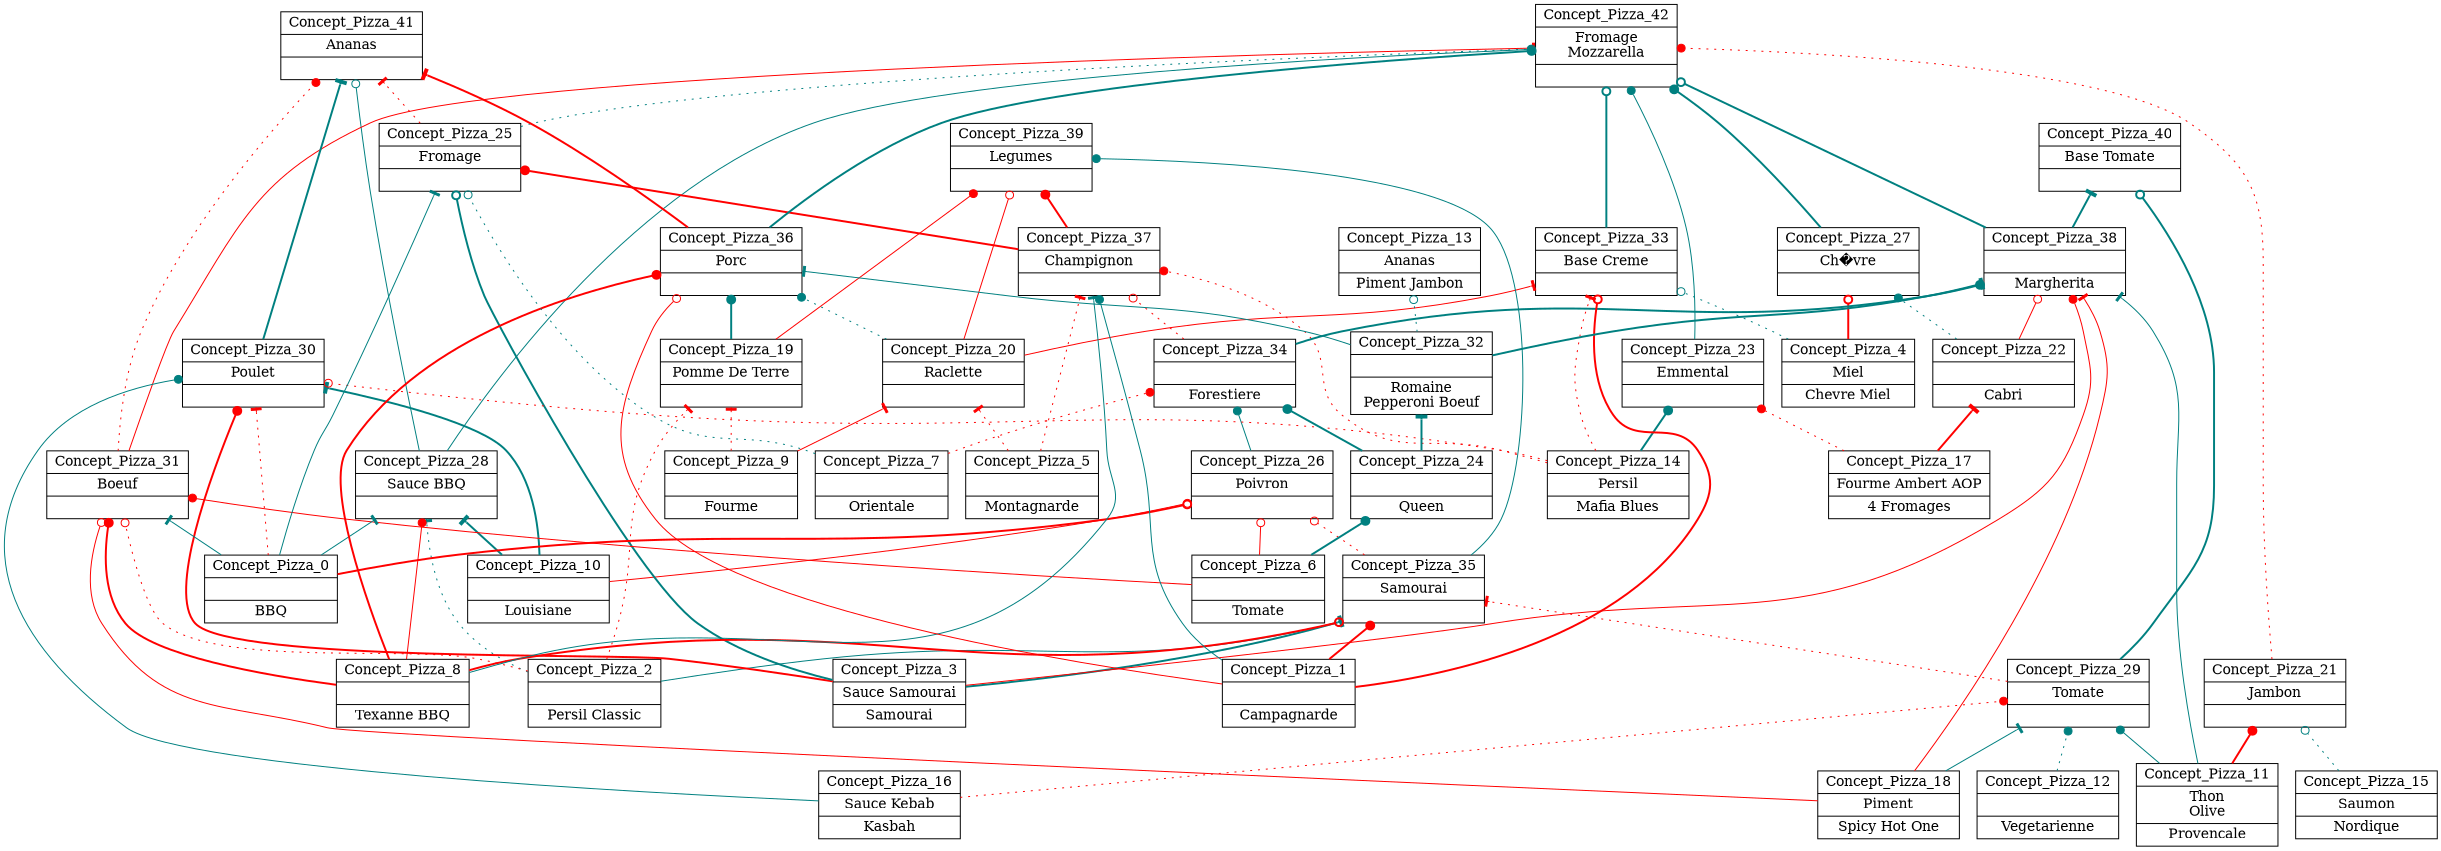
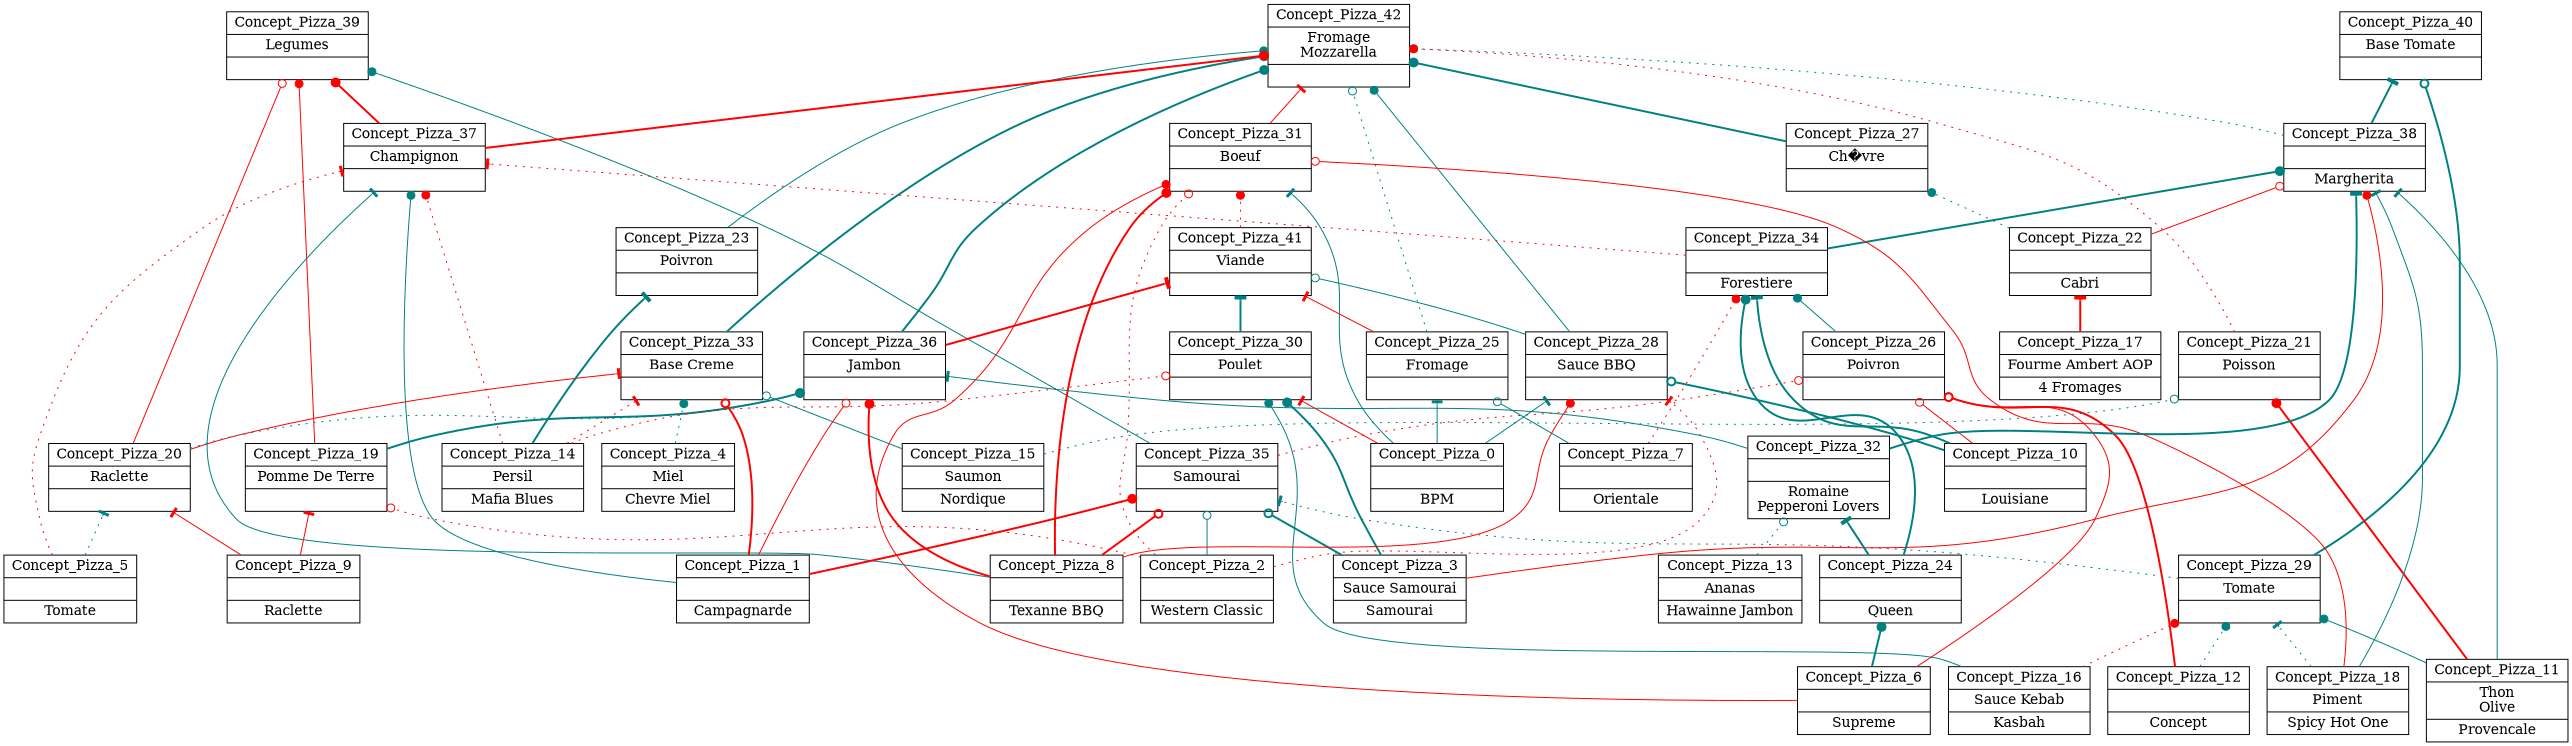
node "Concept_Pizza_41": text "Ananas" -> "Viande"
edge "Concept_Pizza_25" -> "Concept_Pizza_41": style dotted -> solid
edge "Concept_Pizza_38" -> "Concept_Pizza_42": style bold -> dotted
edge "Concept_Pizza_37" -> "Concept_Pizza_25": now "Concept_Pizza_37" -> "Concept_Pizza_42"
edge "Concept_Pizza_31" -> "Concept_Pizza_41": reversed
node "Concept_Pizza_36": text "Porc" -> "Jambon"
node "Concept_Pizza_13": text "Piment Jambon" -> "Hawainne Jambon"
edge "Concept_Pizza_32" -> "Concept_Pizza_13": reversed
edge "Concept_Pizza_34" -> "Concept_Pizza_37": arrowhead odot -> tee
edge "Concept_Pizza_4" -> "Concept_Pizza_27": removed
edge "Concept_Pizza_4" -> "Concept_Pizza_33": arrowhead odot -> dot
node "Concept_Pizza_23": text "Emmental" -> "Poivron"
edge "Concept_Pizza_7" -> "Concept_Pizza_25": style dotted -> solid
node "Concept_Pizza_32": text "Pepperoni Boeuf" -> "Pepperoni Lovers"
edge "Concept_Pizza_15" -> "Concept_Pizza_33": added
edge "Concept_Pizza_10" -> "Concept_Pizza_30": now "Concept_Pizza_10" -> "Concept_Pizza_34"
edge "Concept_Pizza_5" -> "Concept_Pizza_20": color red -> teal
edge "Concept_Pizza_17" -> "Concept_Pizza_23": removed
edge "Concept_Pizza_9" -> "Concept_Pizza_19": style dotted -> solid
edge "Concept_Pizza_14" -> "Concept_Pizza_23": arrowhead dot -> tee
edge "Concept_Pizza_0" -> "Concept_Pizza_30": style dotted -> solid
edge "Concept_Pizza_3" -> "Concept_Pizza_25": removed
node "Concept_Pizza_9": text "Fourme" -> "Raclette"
node "Concept_Pizza_5": text "Montagnarde" -> "Tomate"
edge "Concept_Pizza_2" -> "Concept_Pizza_19": arrowhead tee -> odot
edge "Concept_Pizza_10" -> "Concept_Pizza_28": arrowhead tee -> odot
edge "Concept_Pizza_0" -> "Concept_Pizza_26": now "Concept_Pizza_12" -> "Concept_Pizza_26"
edge "Concept_Pizza_18" -> "Concept_Pizza_38": color red -> teal
node "Concept_Pizza_0": text "BBQ" -> "BPM"
node "Concept_Pizza_6": text "Tomate" -> "Supreme"
edge "Concept_Pizza_2" -> "Concept_Pizza_28": color teal -> red
edge "Concept_Pizza_29" -> "Concept_Pizza_35": color red -> teal
edge "Concept_Pizza_3" -> "Concept_Pizza_30": color red -> teal
edge "Concept_Pizza_3" -> "Concept_Pizza_35": arrowhead tee -> odot
node "Concept_Pizza_21": text "Jambon" -> "Poisson"
node "Concept_Pizza_2": text "Persil Classic" -> "Western Classic"
edge "Concept_Pizza_18" -> "Concept_Pizza_29": style solid -> dotted
node "Concept_Pizza_12": text "Vegetarienne" -> "Concept"
